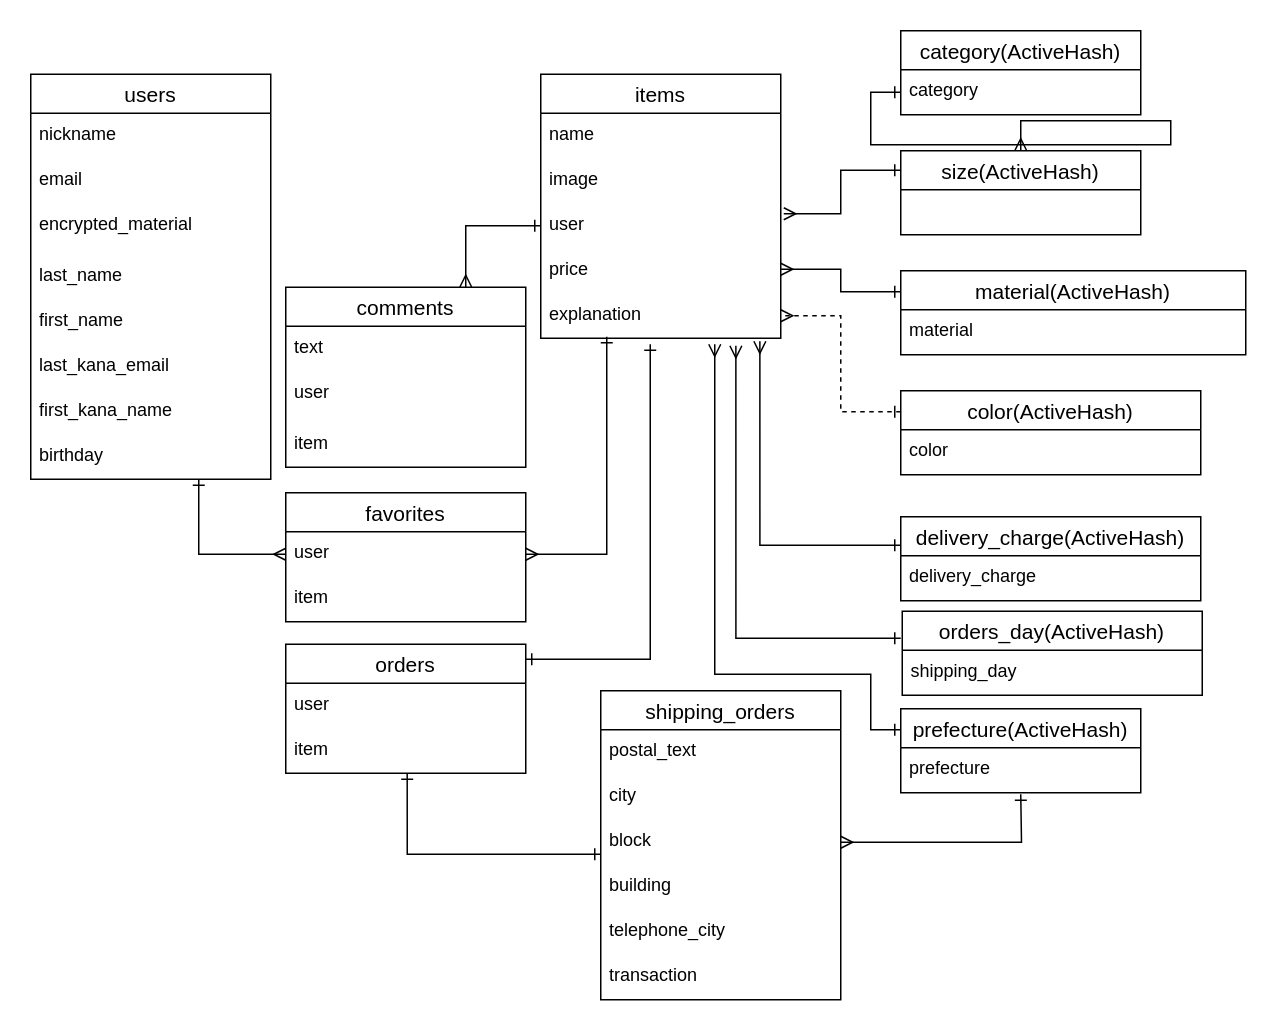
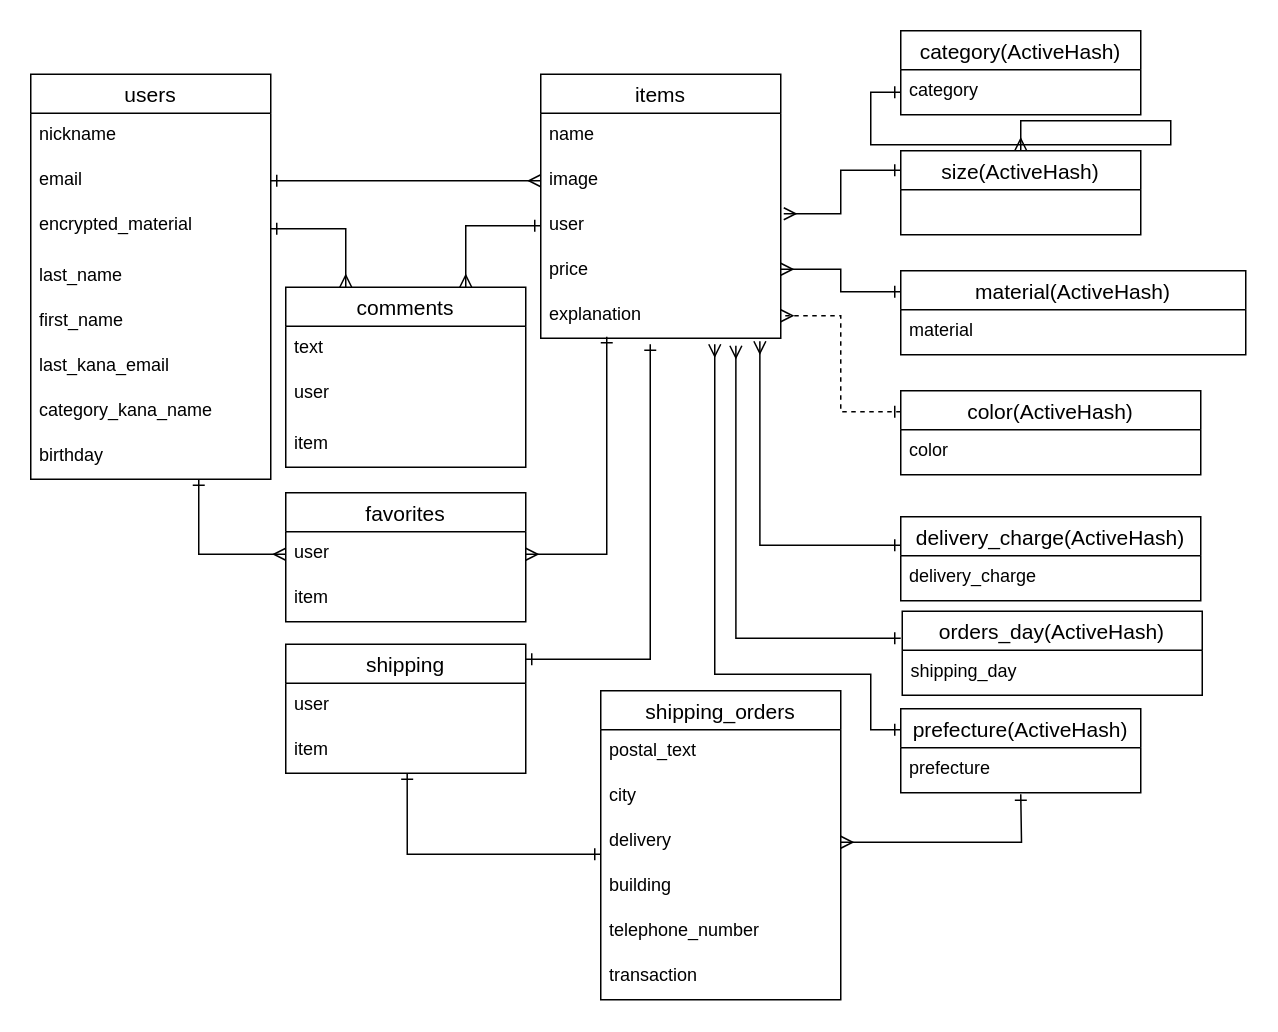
edge "email" -- "image": added
edge "encrypted_material" -- "comments": added
node "first_kana_name": label "first_kana_name" -> "category_kana_name"
node "orders": label "orders" -> "shipping"
node "block": label "block" -> "delivery"
node "telephone_city": label "telephone_city" -> "telephone_number"
